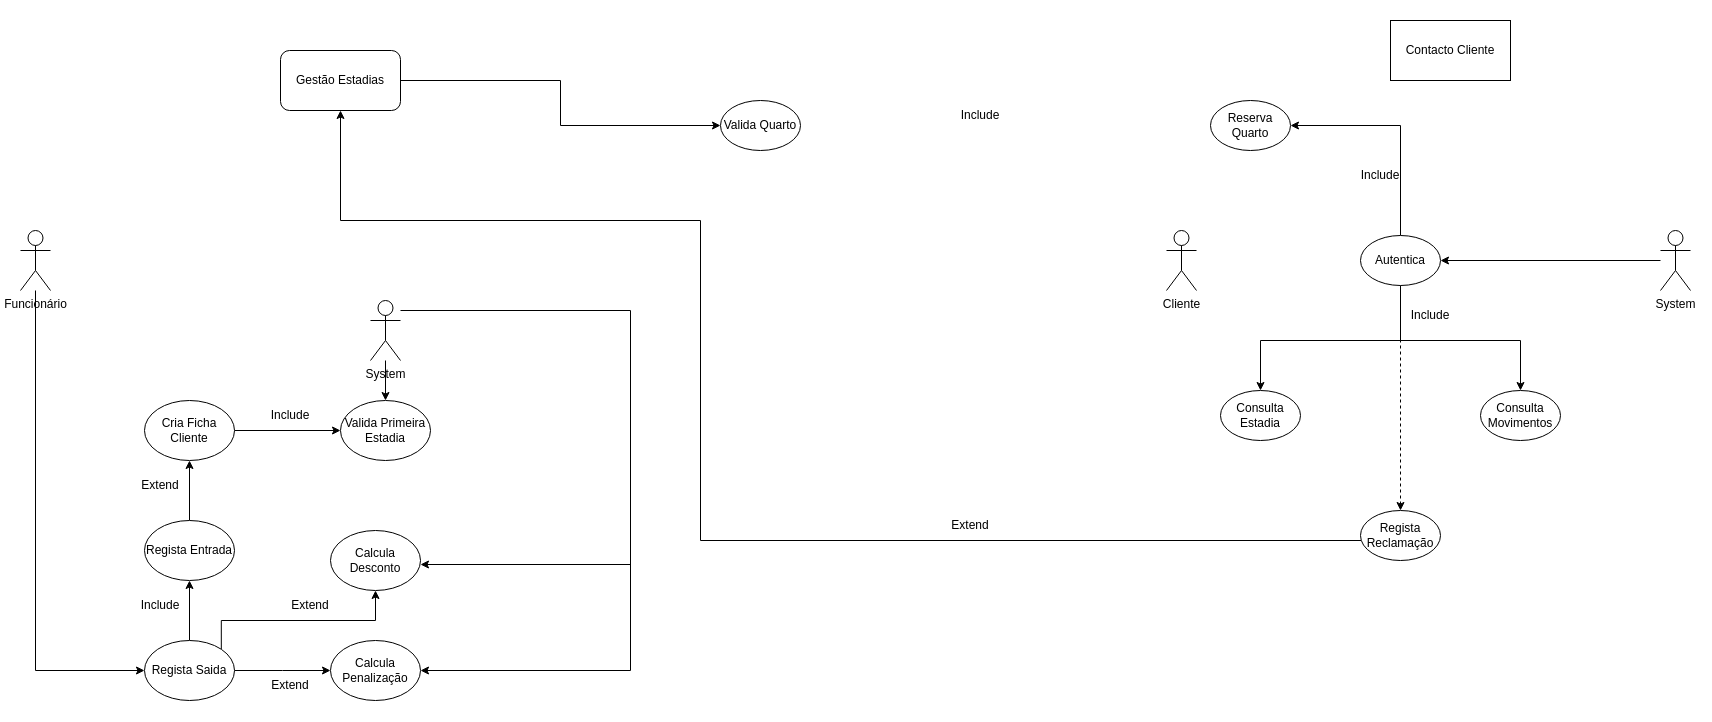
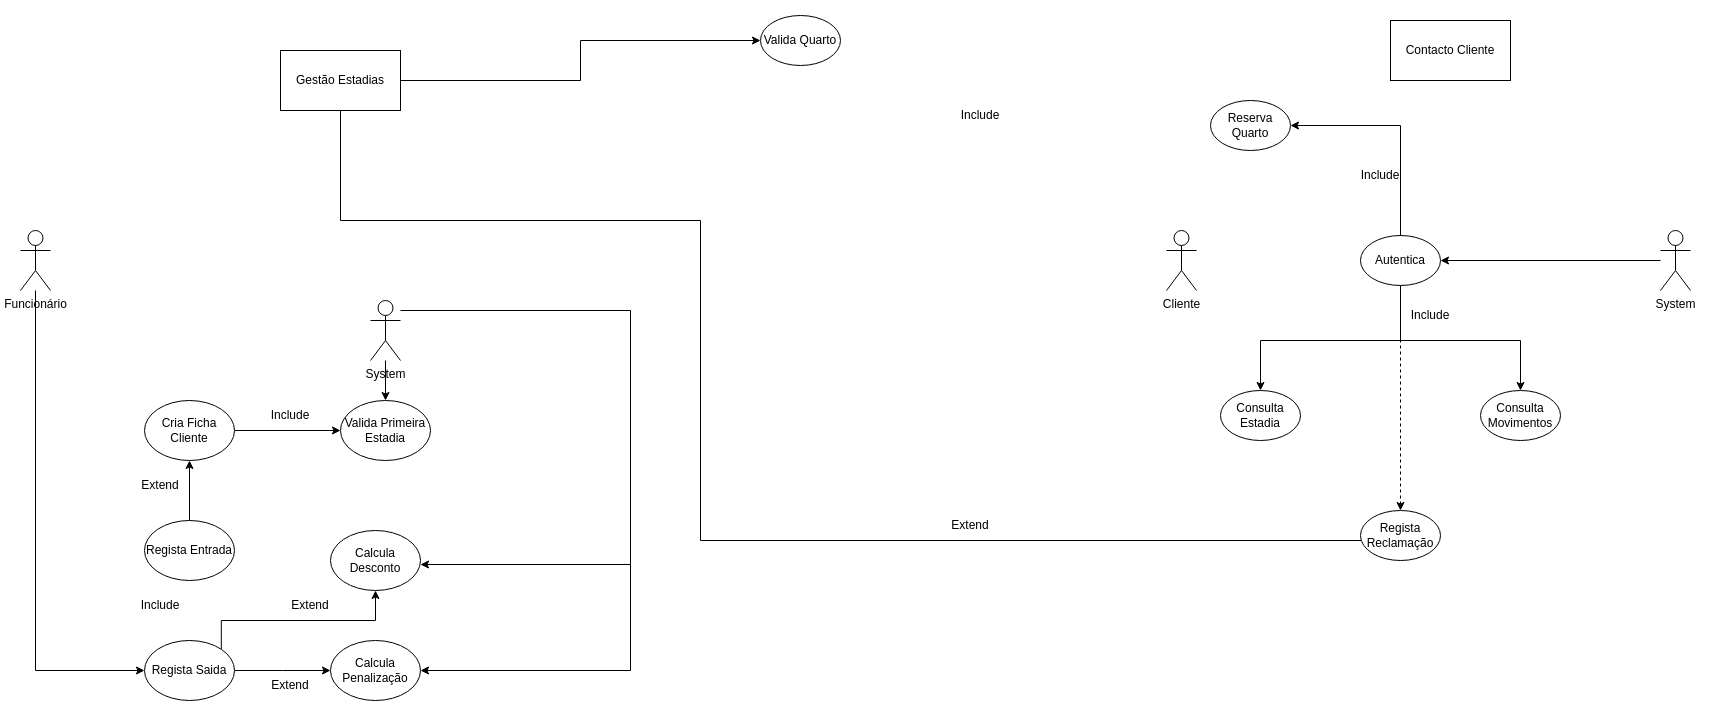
node "Gestão Estadias": shape rounded rectangle -> rectangle
edge "Regista Reclamação" -> "Gestão Estadias": arrowhead classic -> none
node "Valida Quarto": moved (761, 126) -> (801, 41)
edge "Regista Saida" -> "Regista Entrada": removed
